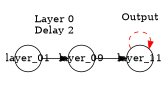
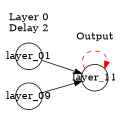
edge "layer_01" -> "layer_09": now "layer_01" -> "layer_11"
